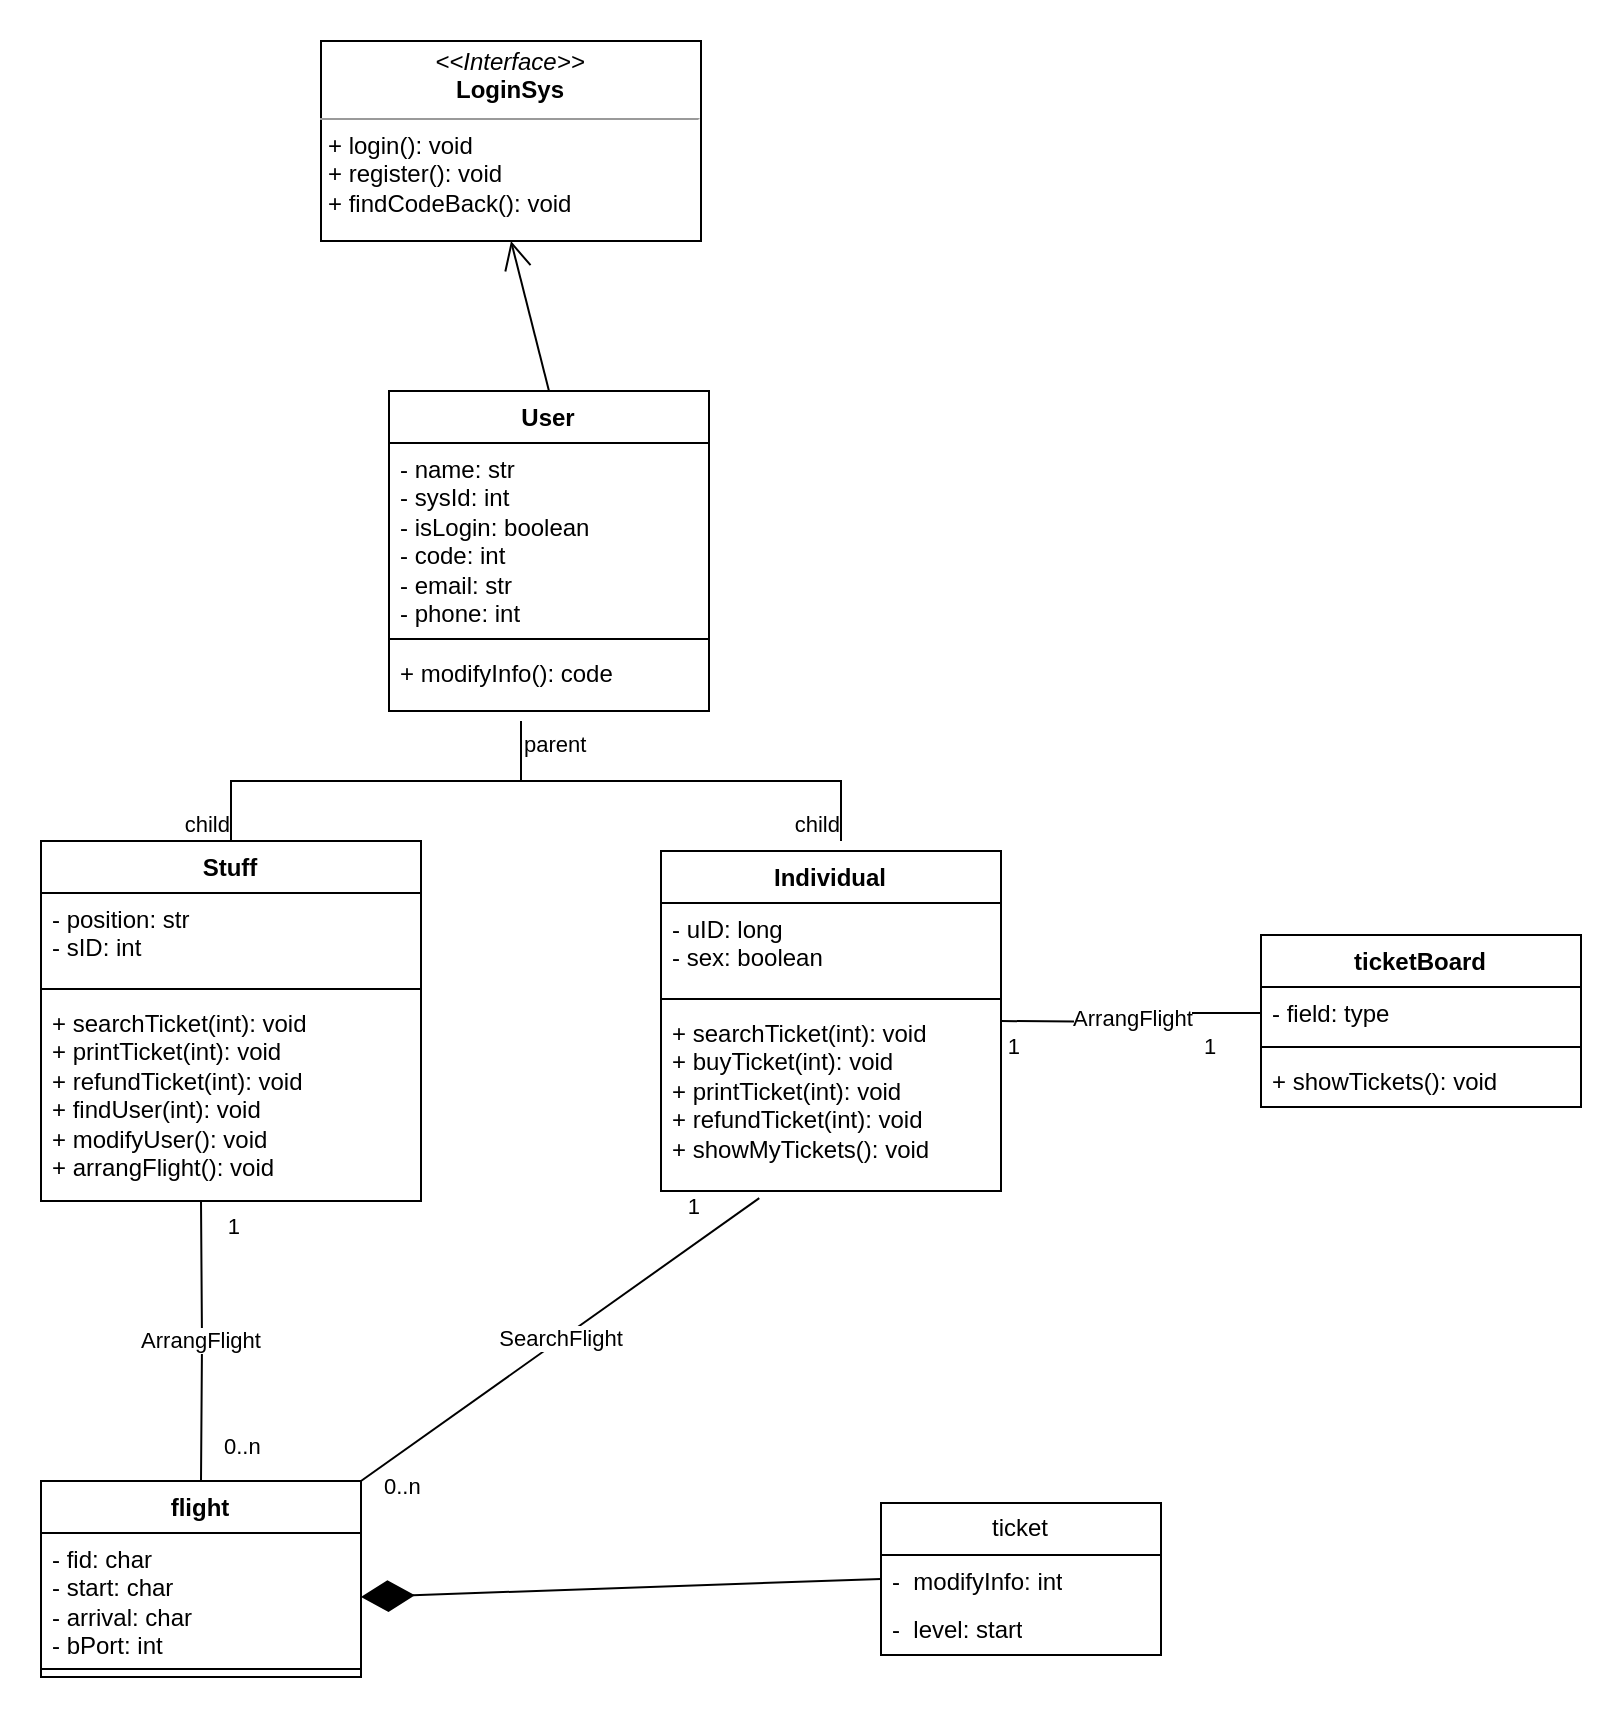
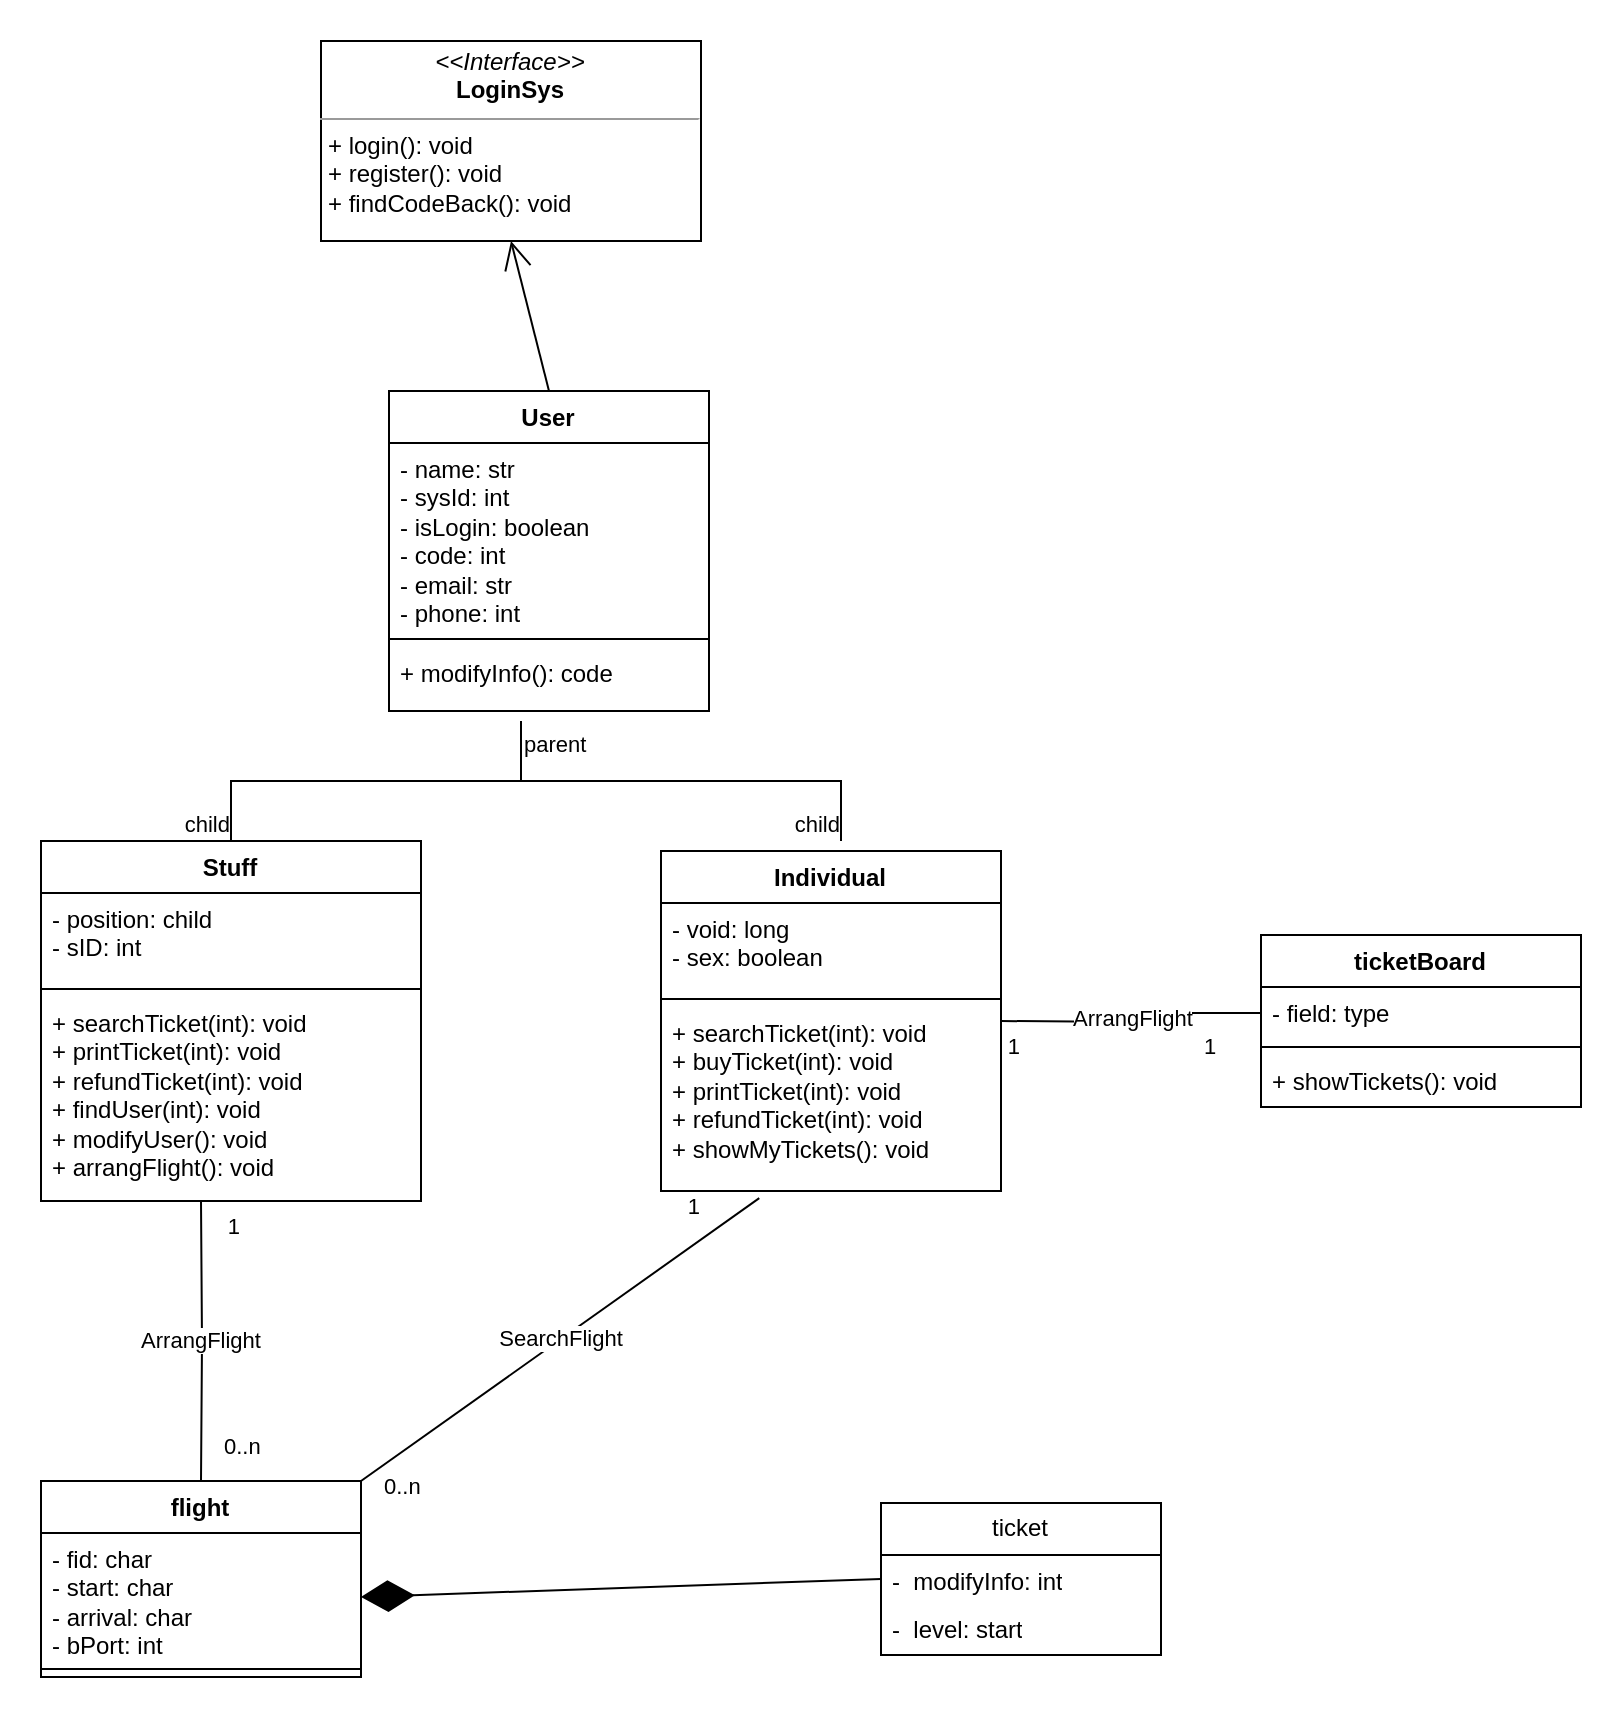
node "- position: str - sID: int": label "- position: str - sID: int" -> "- position: child - sID: int"
node "- uID: long - sex: boolean": label "- uID: long - sex: boolean" -> "- void: long - sex: boolean"
